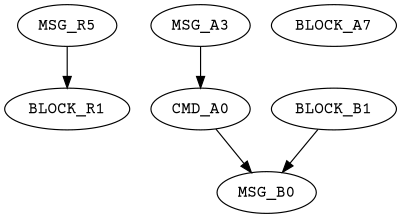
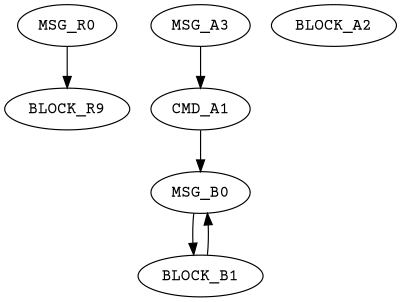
node "MSG_R5": label "MSG_R5" -> "MSG_R0"
node "BLOCK_A7": label "BLOCK_A7" -> "BLOCK_A2"
node "BLOCK_R1": label "BLOCK_R1" -> "BLOCK_R9"
node "CMD_A0": label "CMD_A0" -> "CMD_A1"
edge "MSG_B0" -> "BLOCK_B1": added
